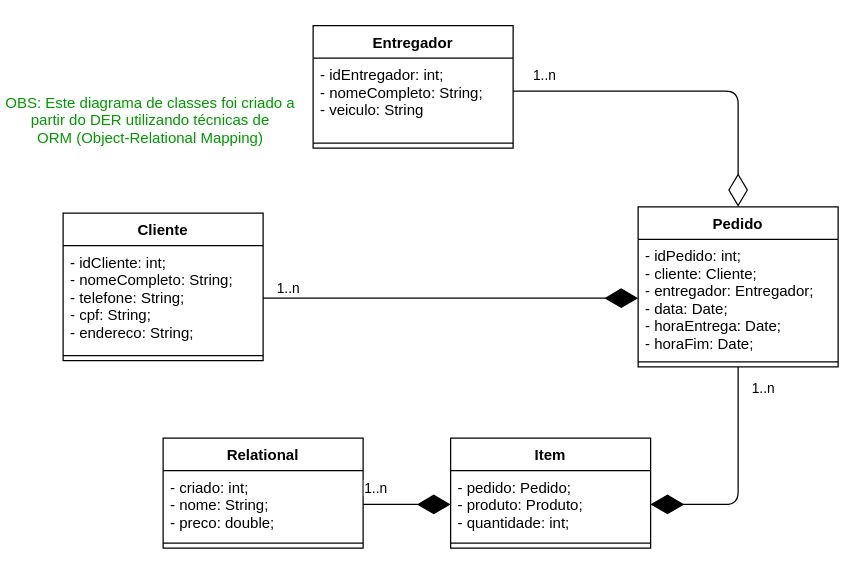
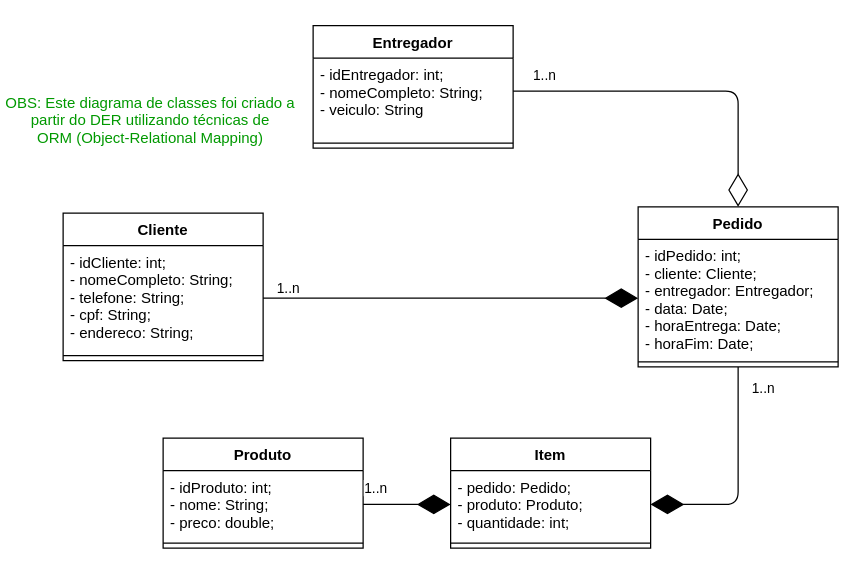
node "Relational": label "Relational" -> "Produto"
node "- criado: int; - nome: String; - preco: double;": label "- criado: int; - nome: String; - preco: double;" -> "- idProduto: int; - nome: String; - preco: double;"
